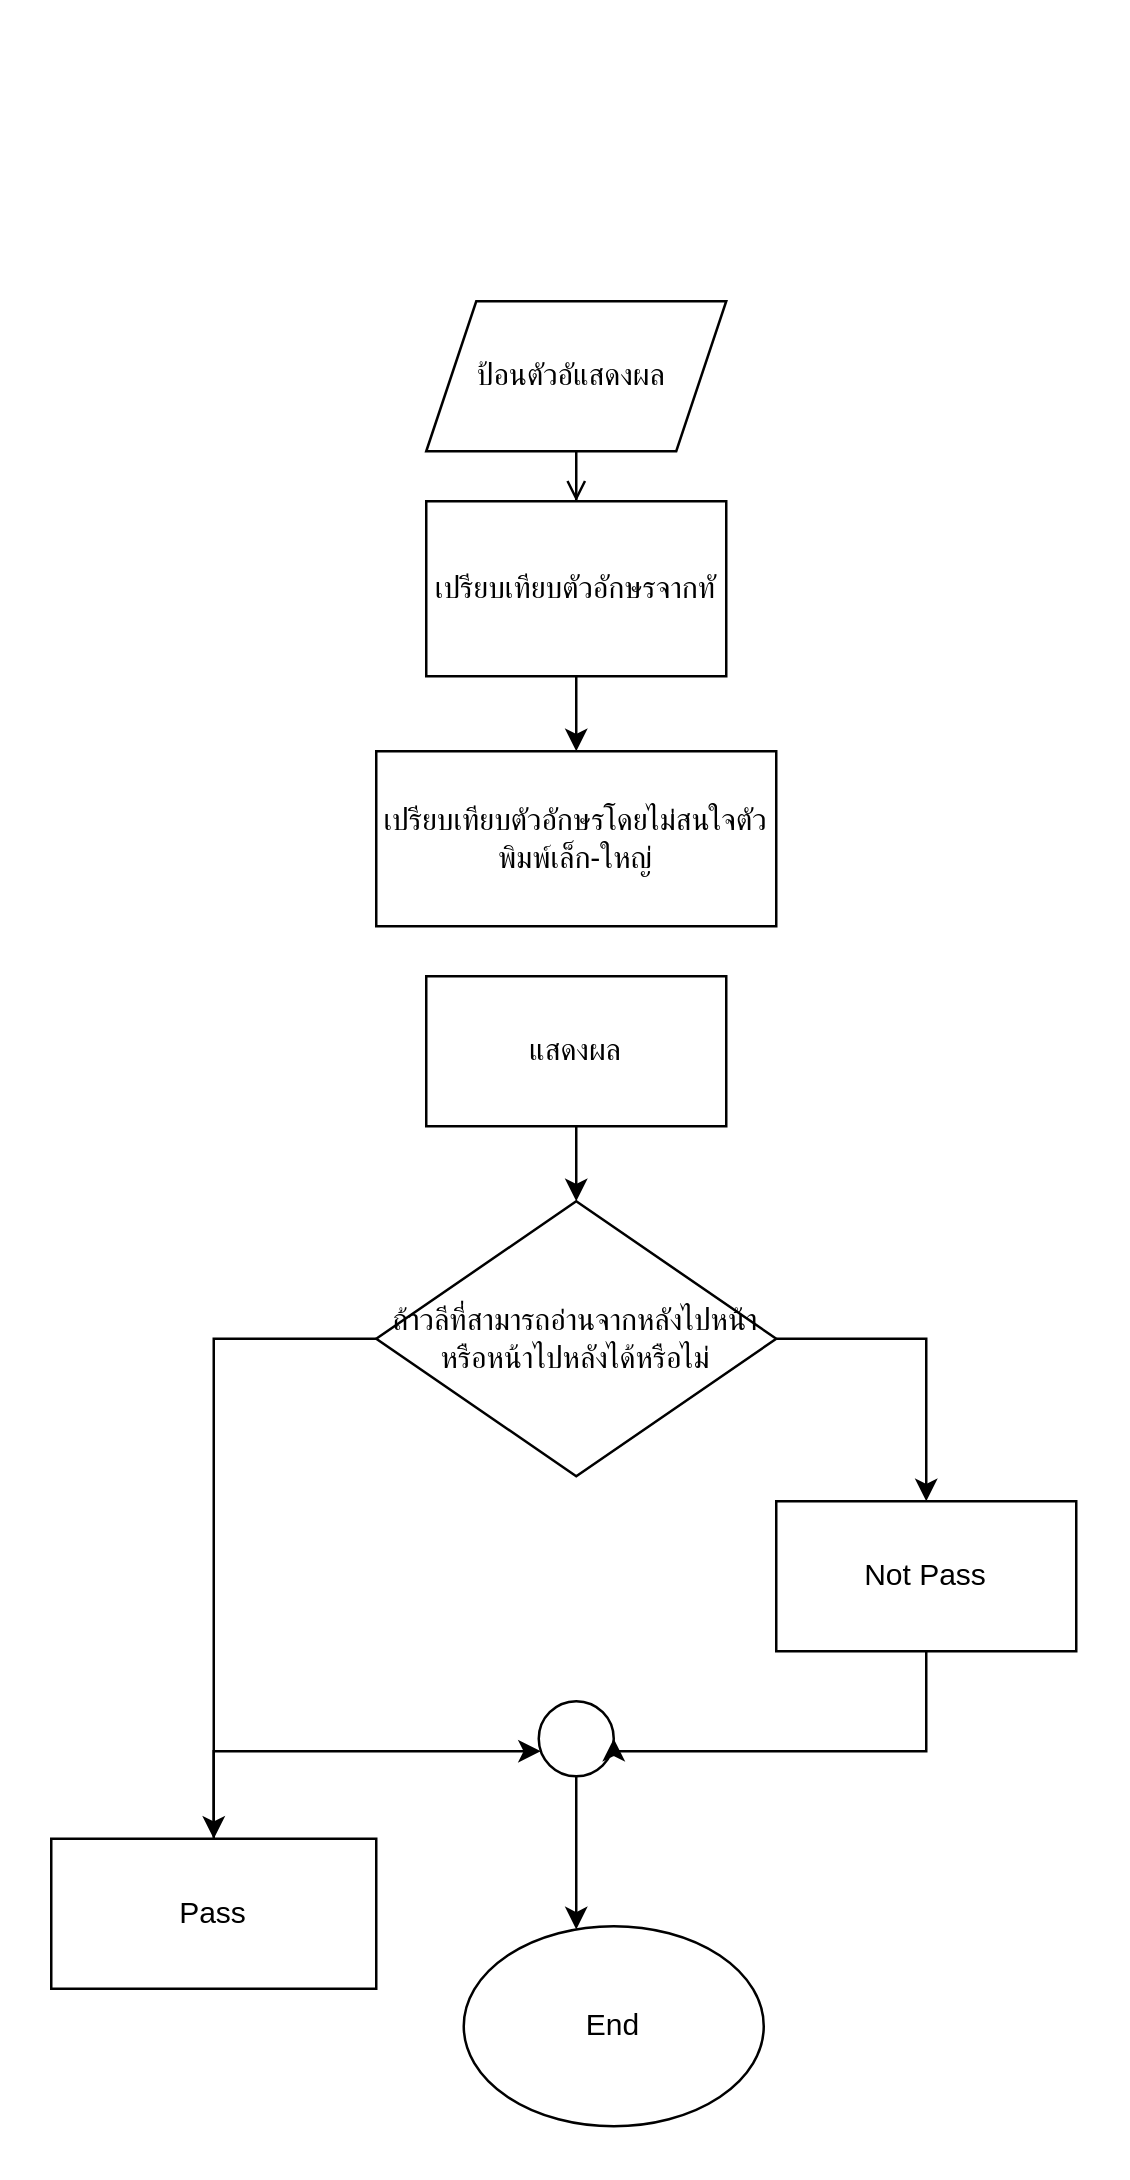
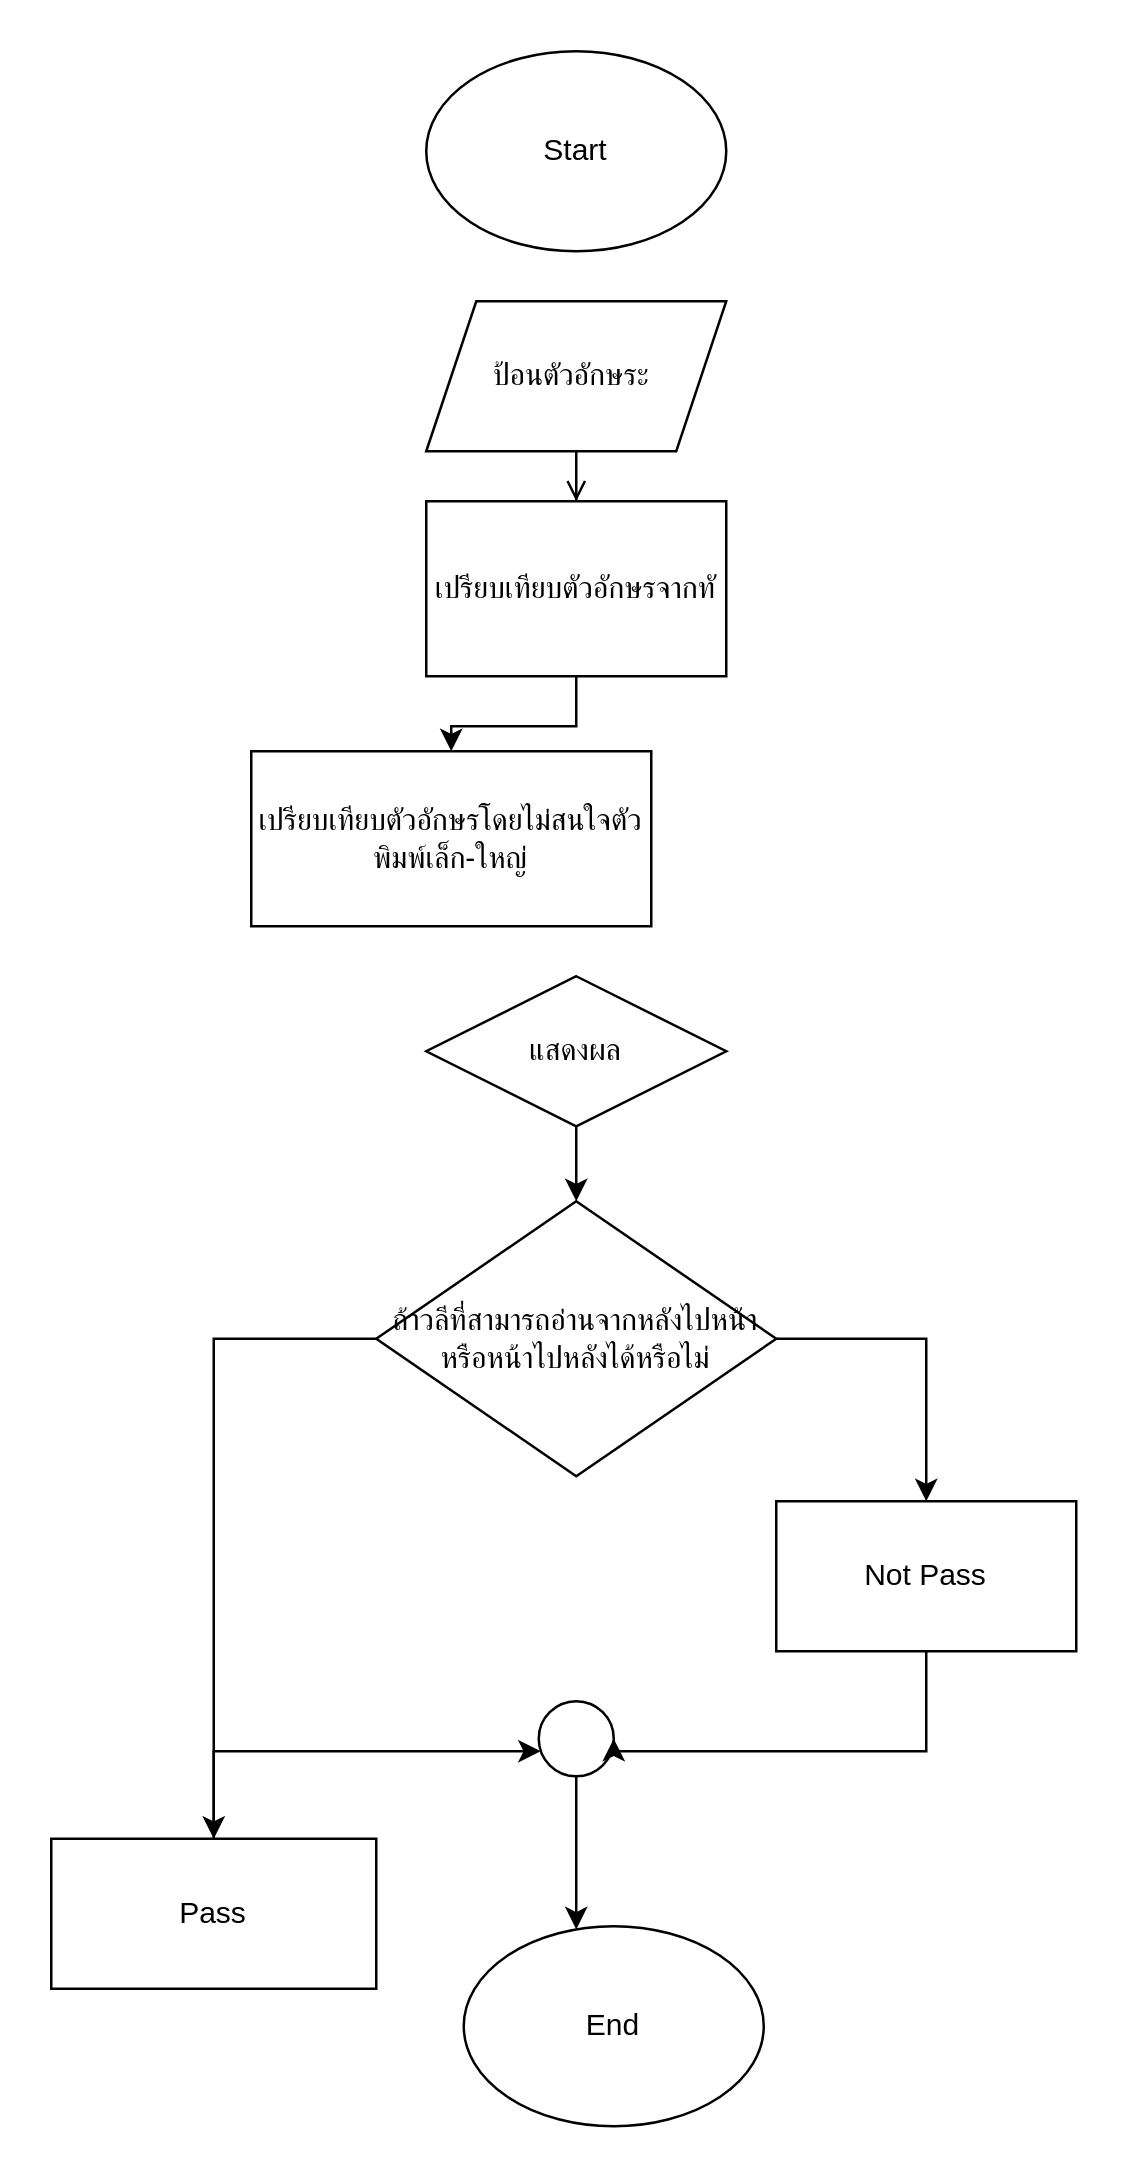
node "Start": added
node "ป้อนตัวอัแสดงผล": label "ป้อนตัวอัแสดงผล" -> "ป้อนตัวอักษระ"
node "เปรียบเทียบตัวอักษรโดยไม่สนใจตัวพิมพ์เล็ก-ใหญ่": moved (576, 839) -> (451, 839)
node "แสดงผล": shape rectangle -> diamond
